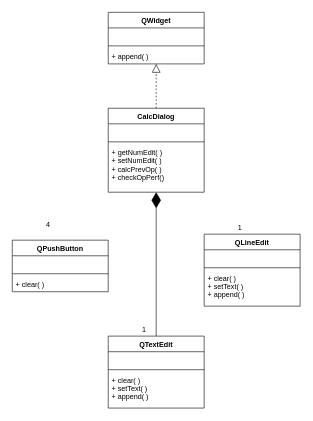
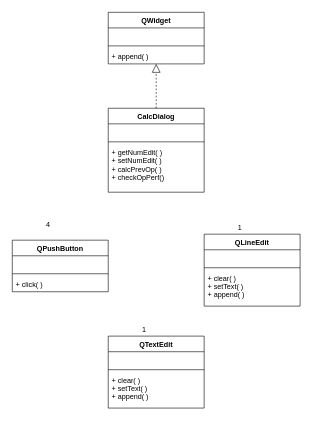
edge "QTextEdit" -> "CalcDialog": removed
node "+ clear( )": label "+ clear( )" -> "+ click( )"
